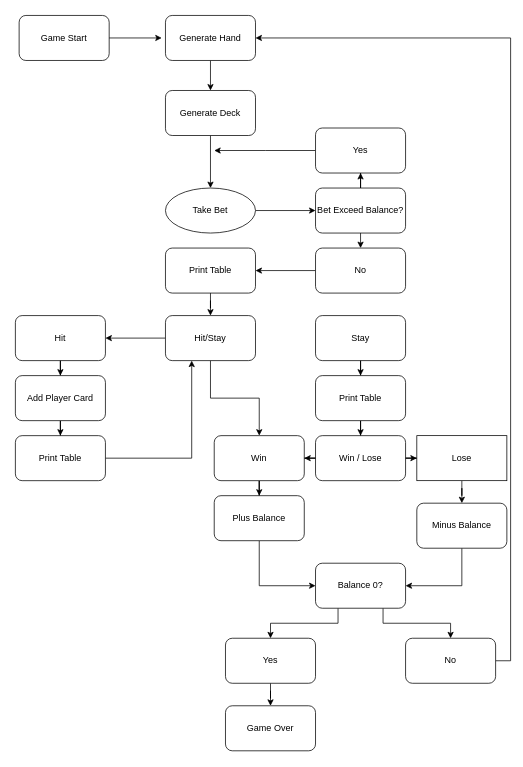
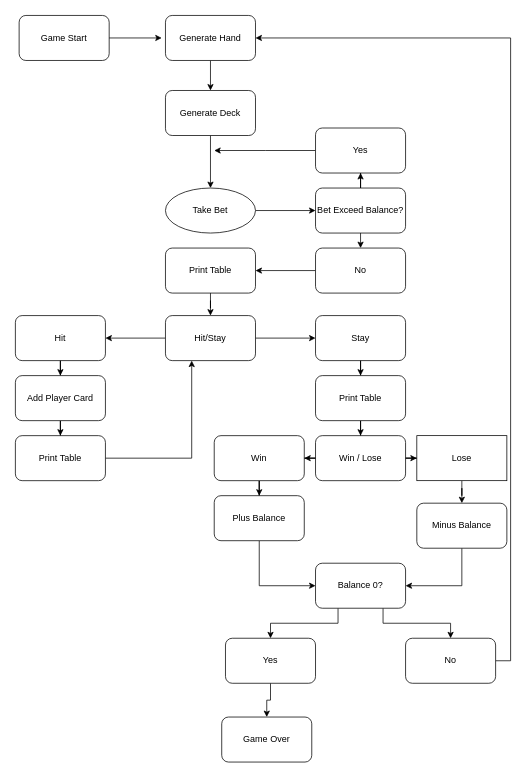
edge "Hit/Stay" -> "Win": now "Hit/Stay" -> "Stay"
node "Game Over": moved (270, 728) -> (267, 739)
